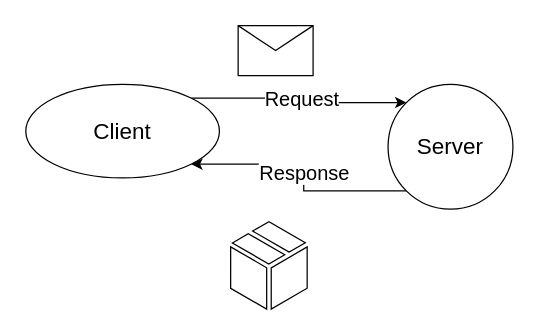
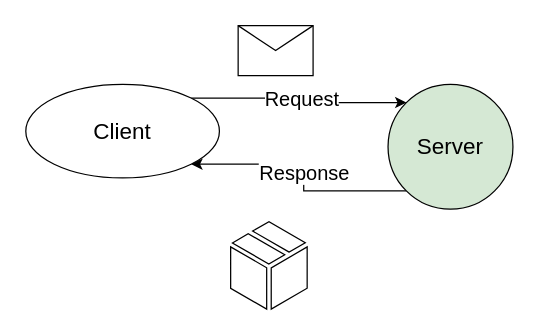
node "Server": fillcolor #ffffff -> #d5e8d4
